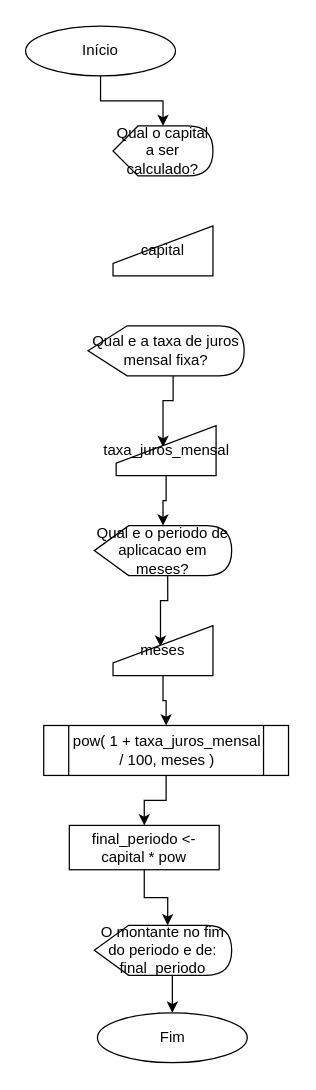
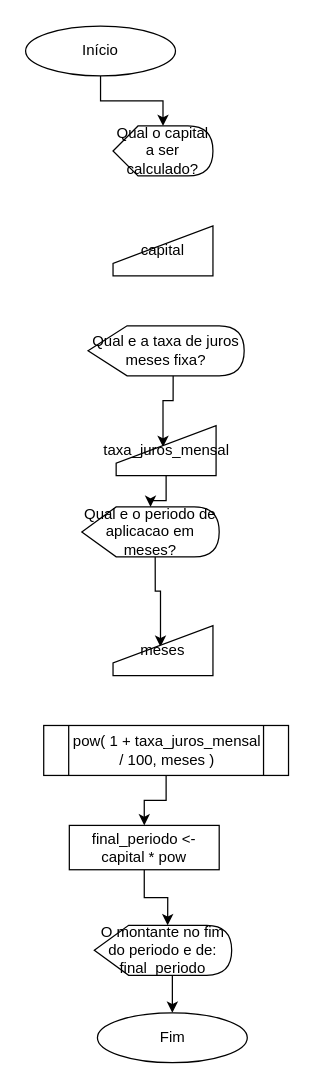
node "Qual e a taxa de juros mensal fixa?": label "Qual e a taxa de juros mensal fixa?" -> "Qual e a taxa de juros meses fixa?"
node "Qual e o periodo de aplicacao em meses?": moved (163, 551) -> (151, 532)
edge "meses" -> "pow( 1 + taxa_juros_mensal / 100, meses )": removed
